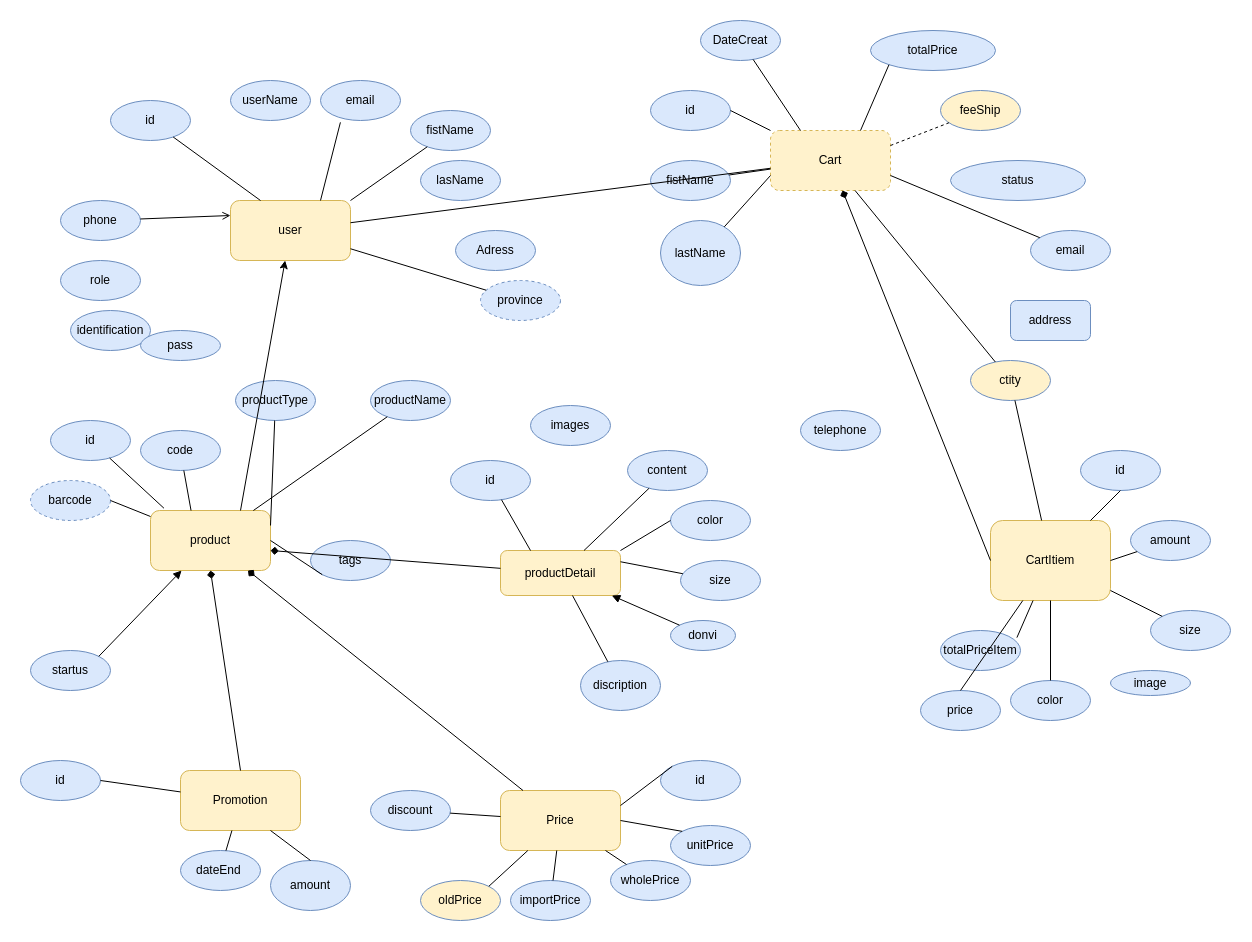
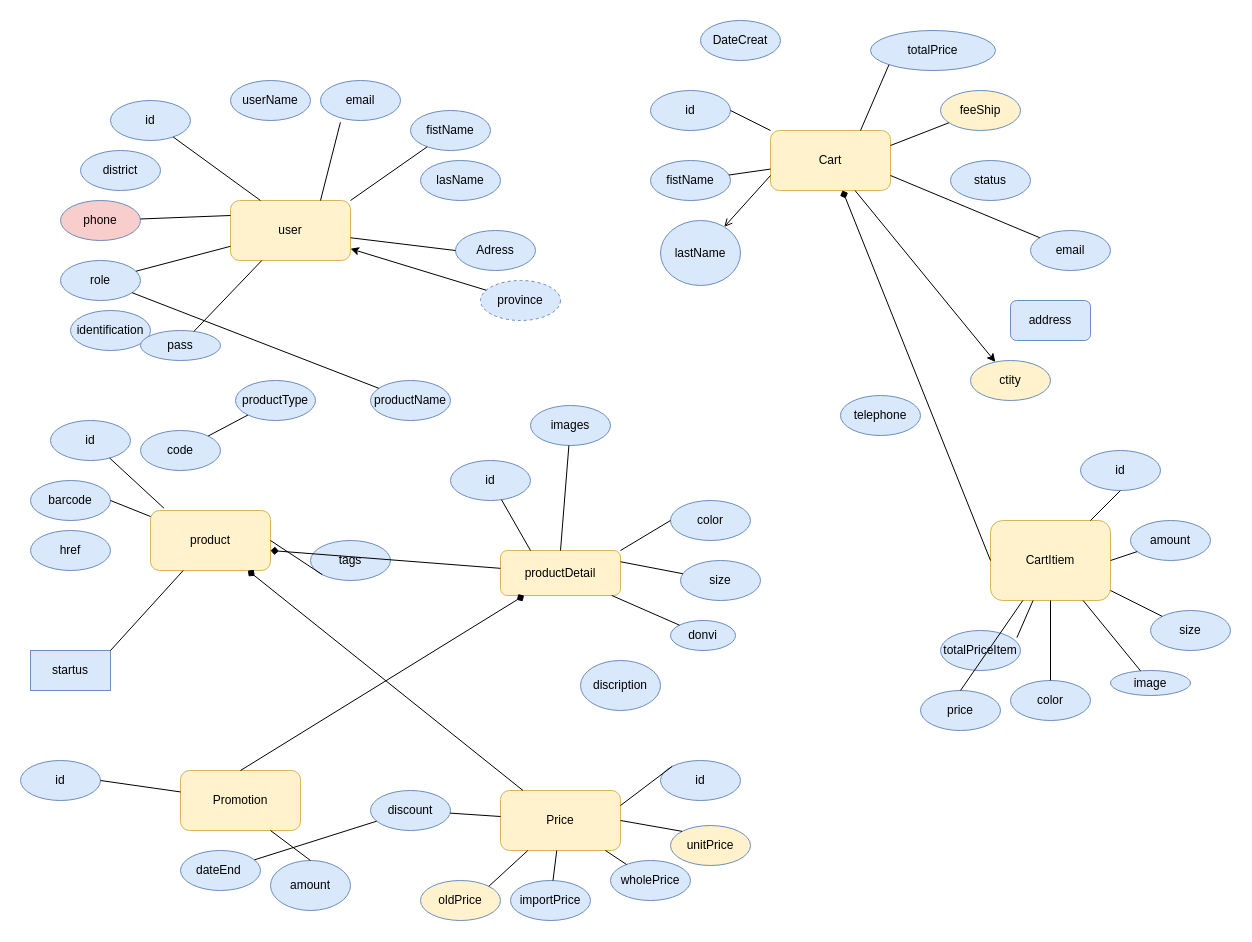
edge "DateCreat" -- "Cart": removed
edge "feeShip" -- "Cart": style dashed -> solid
node "Cart": style dashed -> solid
node "district": added
node "status": size 135x40 -> 80x40
edge "Cart" -- "user": removed
edge "phone" -> "user": arrowhead open -> none
node "phone": fillcolor #dae8fc -> #f8cecc
edge "Cart" -- "lastName": arrowhead none -> open
edge "user" -- "Adress": added
edge "user" -- "province": arrowhead none -> classic
edge "user" -- "role": added
edge "user" -- "pass": added
edge "Cart" -- "ctity": arrowhead none -> classic
edge "product" -> "user": removed
node "telephone": moved (841, 431) -> (881, 416)
edge "ctity" -- "CartItiem": now "image" -- "CartItiem"
edge "productName" -- "product": now "productName" -- "role"
node "content": removed
edge "productType" -- "product": removed
edge "code" -- "product": now "code" -- "productType"
edge "images" -- "productDetail": added
node "barcode": style dashed -> solid
edge "content" -- "productDetail": removed
node "href": added
edge "donvi" -> "productDetail": arrowhead block -> none
edge "startus" -> "product": arrowhead block -> none
edge "productDetail" -- "discription": removed
node "startus": shape ellipse -> rectangle
edge "Promotion" -> "product": now "Promotion" -> "productDetail"
edge "Promotion" -- "dateEnd": now "discount" -- "dateEnd"
node "unitPrice": fillcolor #dae8fc -> #fff2cc
